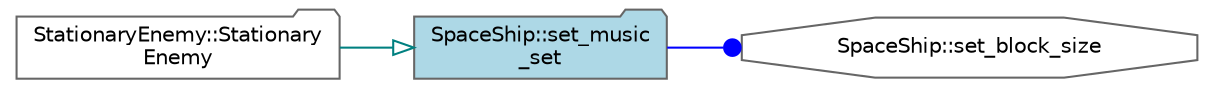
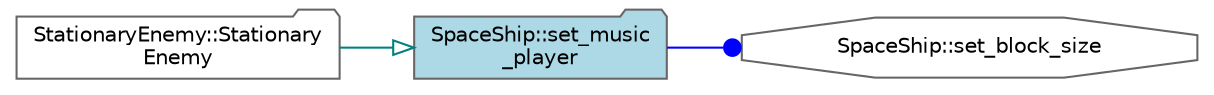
node "SpaceShip::set_music _set": label "SpaceShip::set_music _set" -> "SpaceShip::set_music _player"
